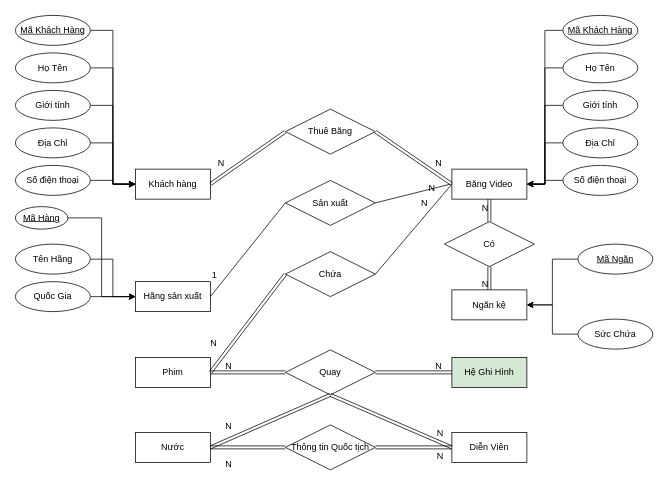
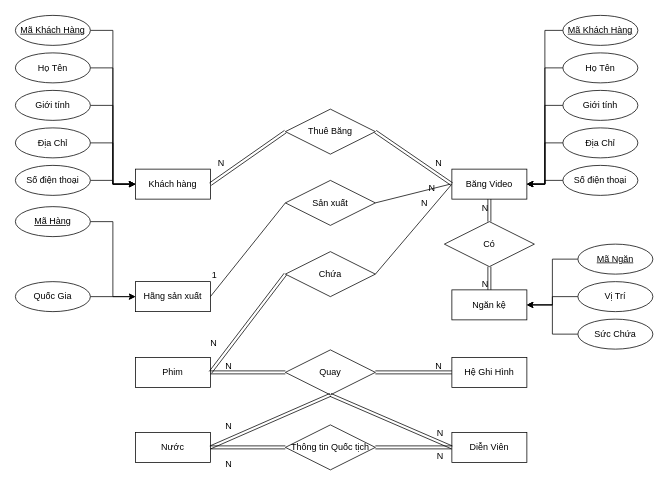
node "Mã Hàng": size 53x23 -> 75x30
node "Tên Hãng": removed
edge "Tên Hãng" -> "Hãng sản xuất": removed
edge "Vị Trí" -> "Ngăn kệ": added
node "Vị Trí": added
node "Hệ Ghi Hình": fillcolor #d5e8d4 -> #ffffff
